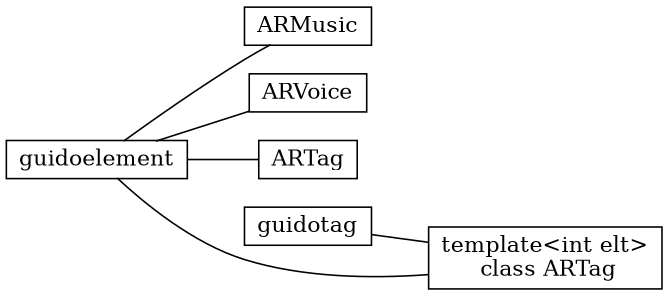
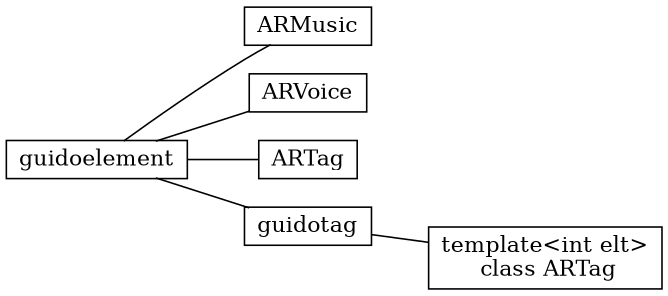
edge "guidoelement" -- "template<int elt> class ARTag": now "guidoelement" -- "guidotag"
